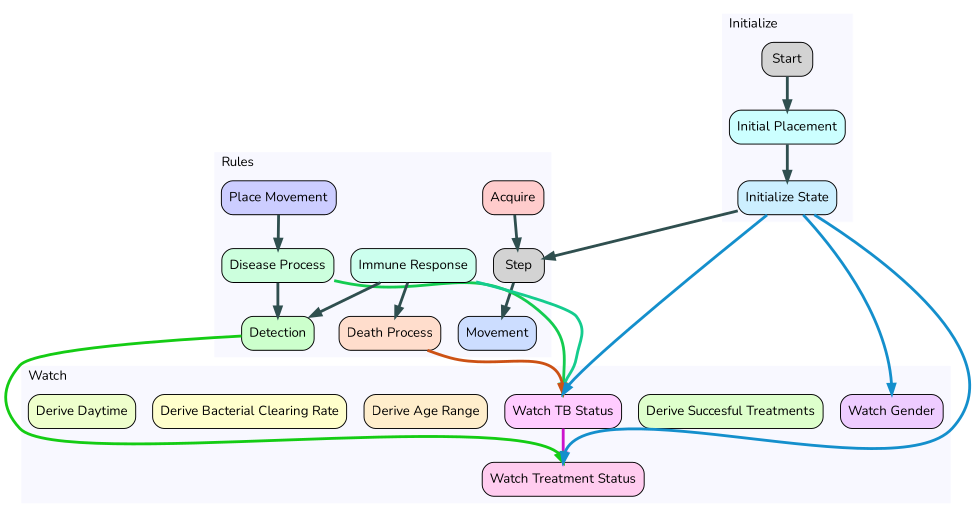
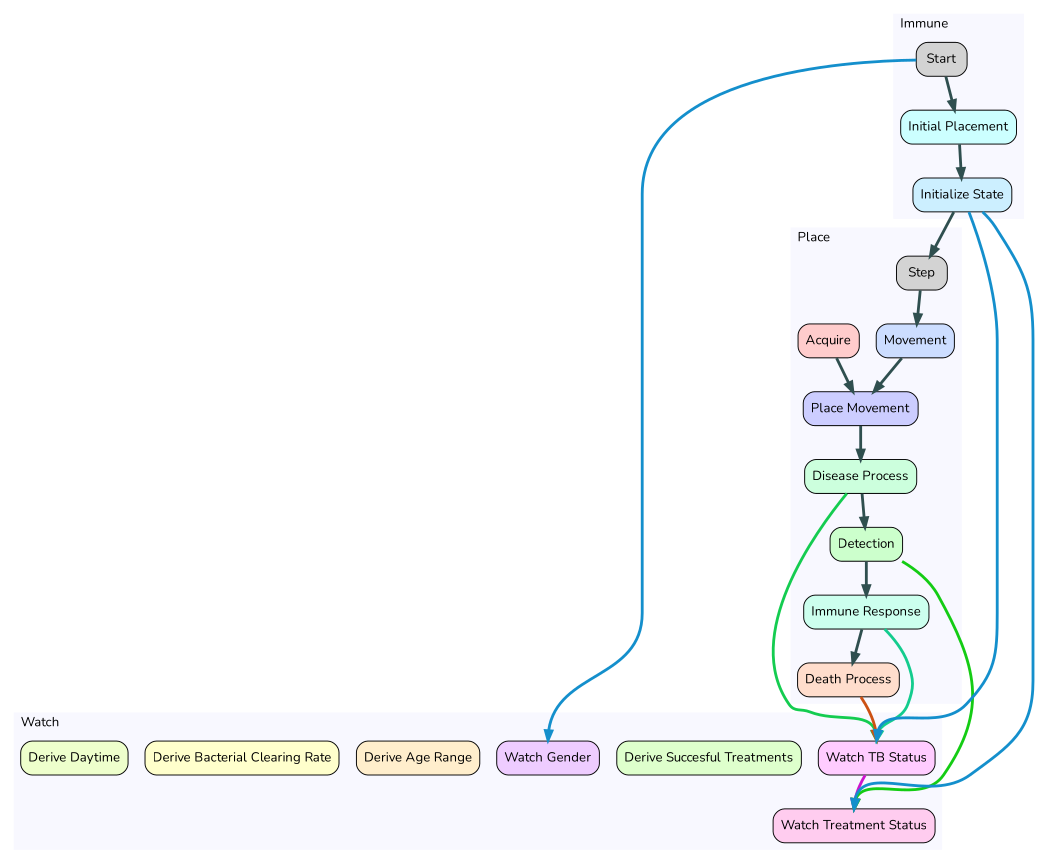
cluster "Initialize": label "Initialize" -> "Immune"
cluster "Rules": label "Rules" -> "Place"
edge "Acquire" -> "Step": now "Acquire" -> "Place Movement"
edge "Initialize State" -> "Watch Gender": now "Start" -> "Watch Gender"
edge "Immune Response" -> "Detection": reversed
edge "Movement" -> "Place Movement": added
